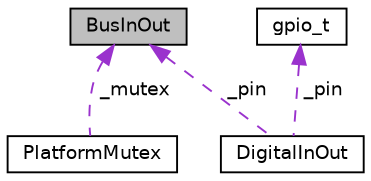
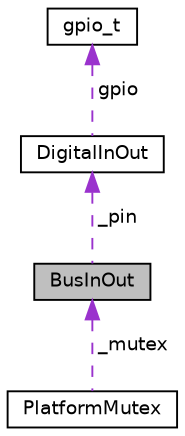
edge "DigitalInOut" -> "gpio_t": label " _pin" -> " gpio"
edge "DigitalInOut" -> "BusInOut": reversed
